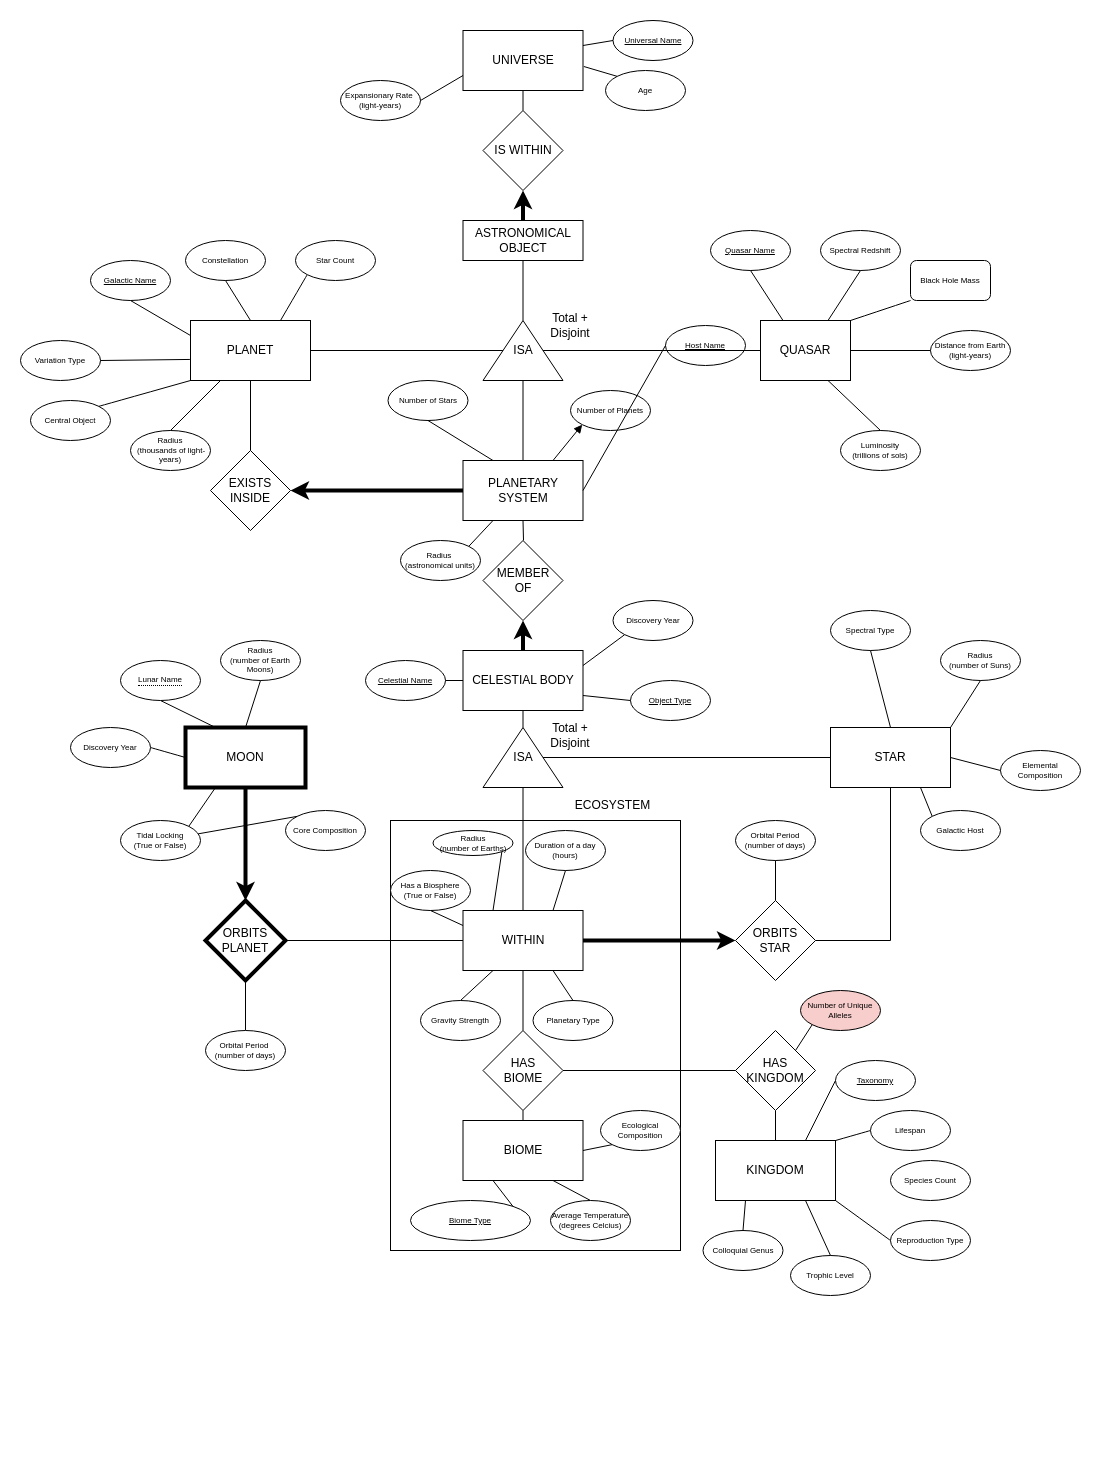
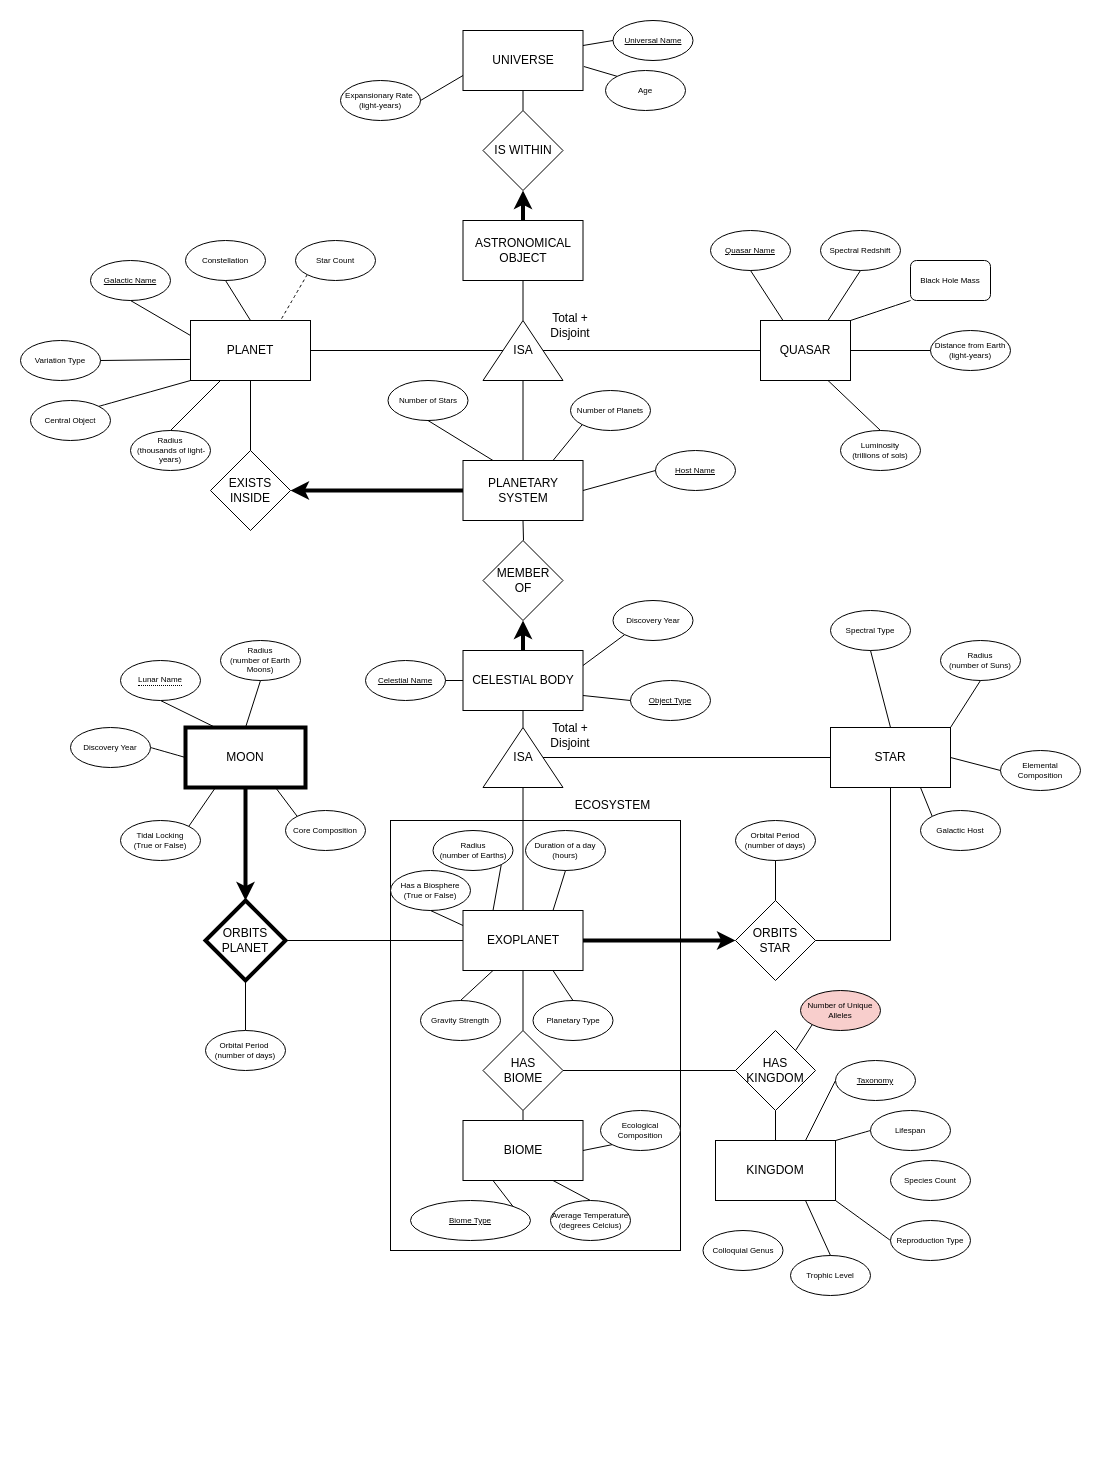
node "ASTRONOMICAL OBJECT": size 120x40 -> 120x60
edge "Star Count" -- "PLANET": style solid -> dashed
node "Host Name": moved (706, 346) -> (696, 471)
edge "PLANETARY SYSTEM" -> "Number of Planets": arrowhead block -> none
edge "PLANETARY SYSTEM" -- "Radius (astronomical units)": removed
node "Radius (astronomical units)": removed
edge "Core Composition" -- "Tidal Locking (True or False)": now "Core Composition" -- "MOON"
node "Radius (number of Earths)": size 80x25 -> 80x40
node "WITHIN": label "WITHIN" -> "EXOPLANET"
edge "KINGDOM" -- "Colloquial Genus": removed
